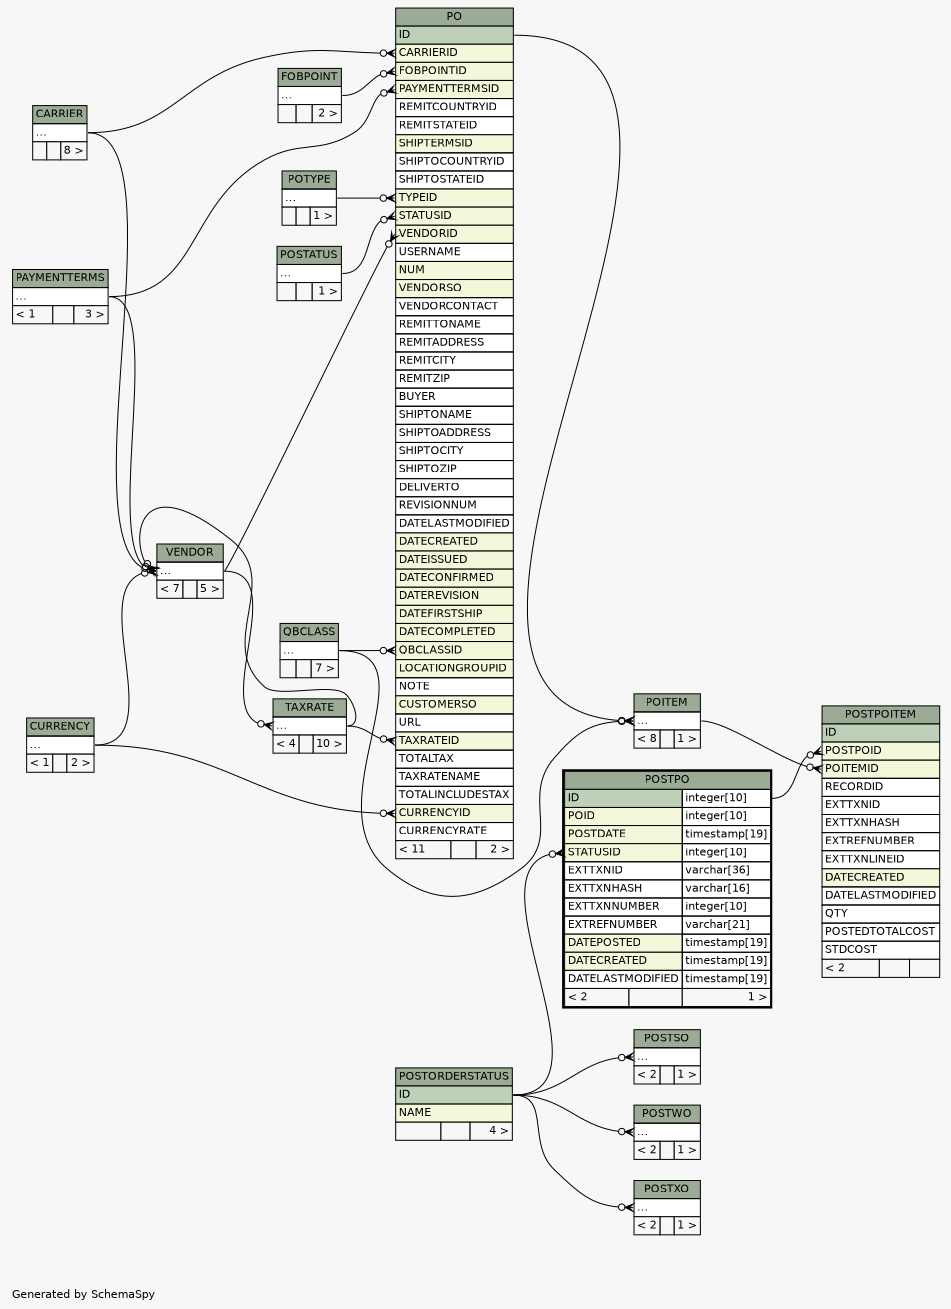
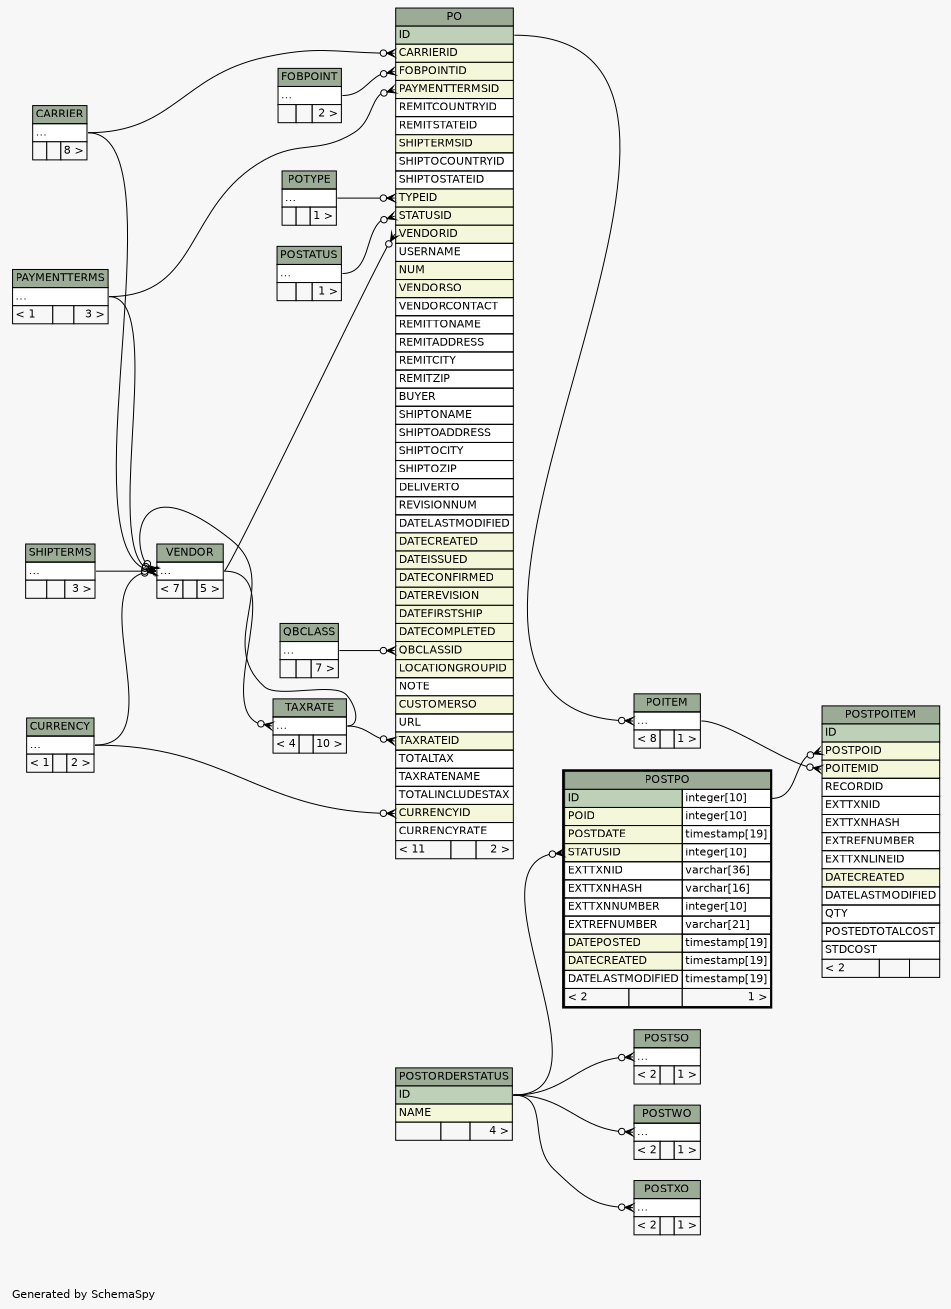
node "SHIPTERMS": added
edge "QBCLASS" -> "POITEM": removed
